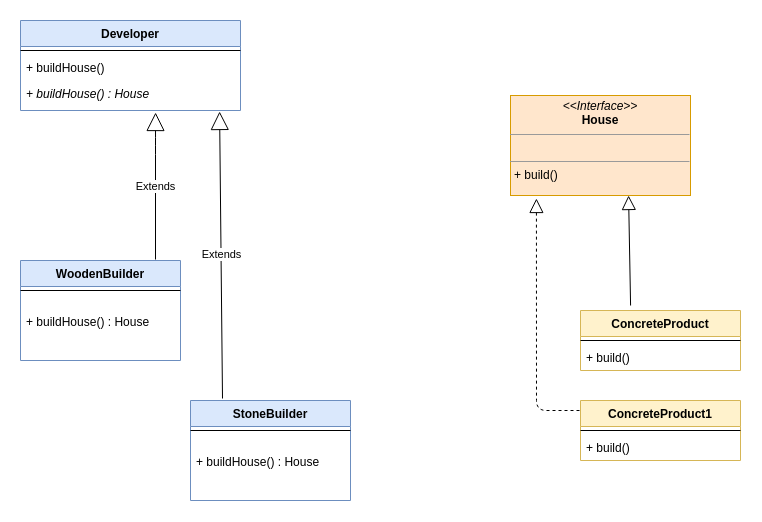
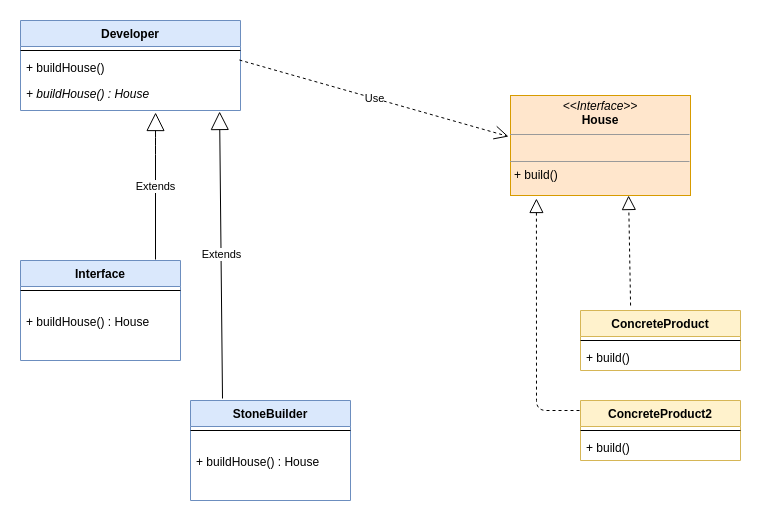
edge "+ buildHouse()" -> "<<Interface>> House + build()": added, label "Use"
edge "ConcreteProduct" -> "<<Interface>> House + build()": style solid -> dashed
node "WoodenBuilder": label "WoodenBuilder" -> "Interface"
node "ConcreteProduct1": label "ConcreteProduct1" -> "ConcreteProduct2"
